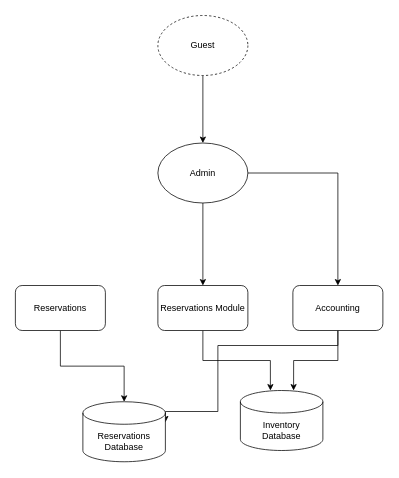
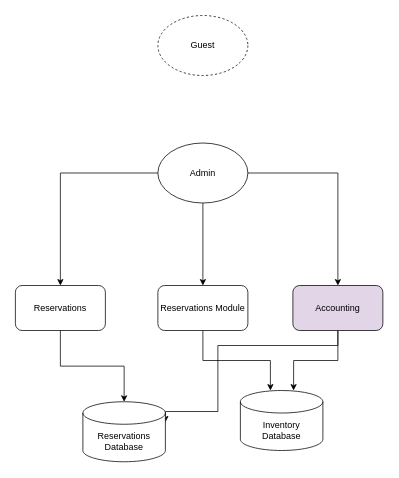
edge "Guest" -> "Admin": removed
edge "Admin" -> "Reservations": added
node "Accounting": fillcolor #ffffff -> #e1d5e7
